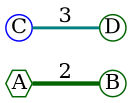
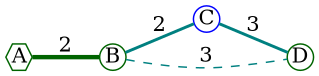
edge "C" -- "B": added, label "2"
edge "B" -- "D": added, label "3"
